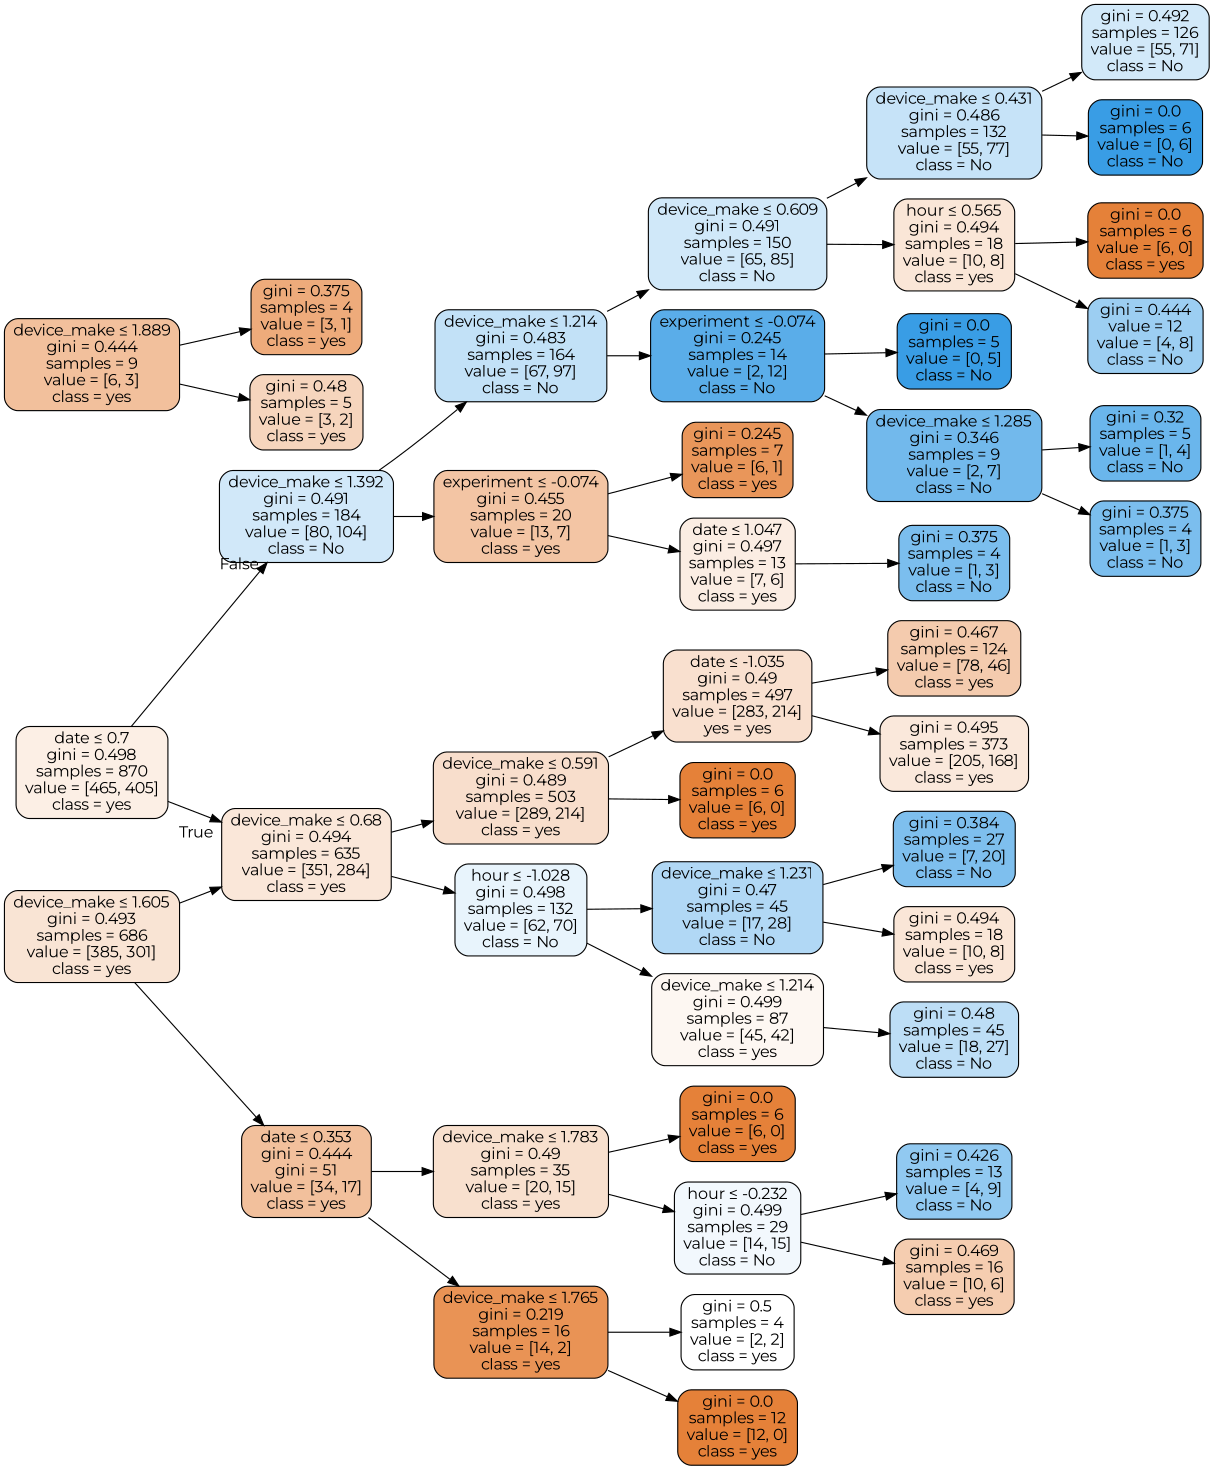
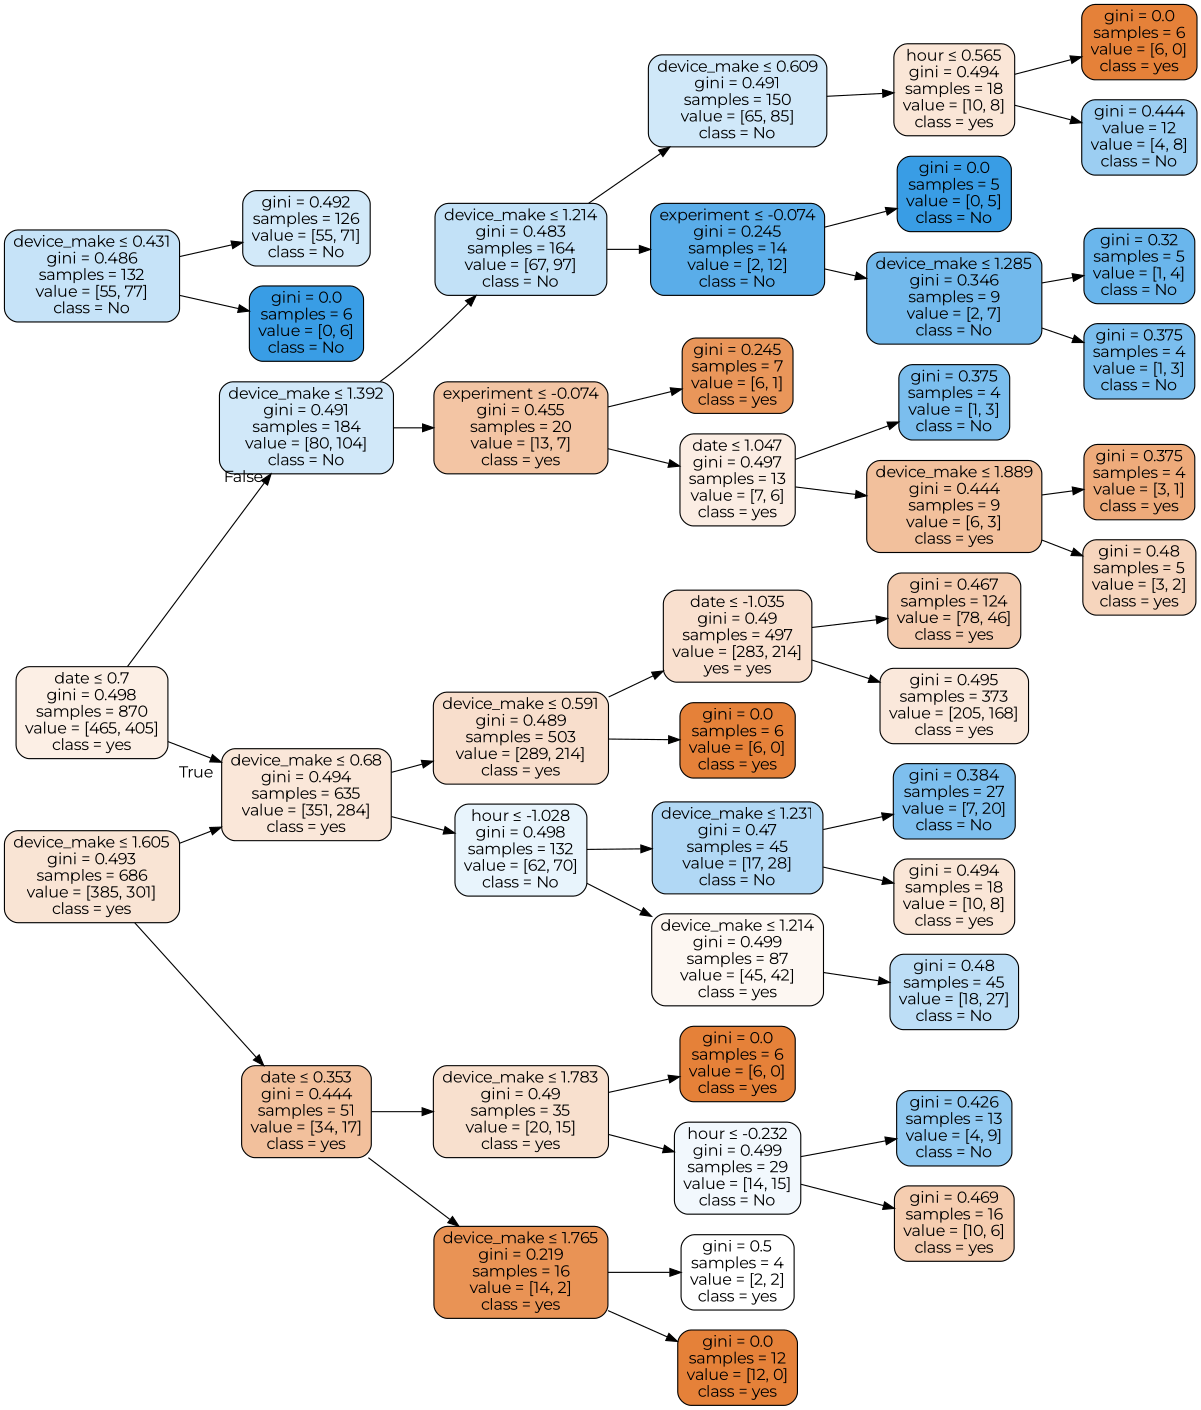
edge "device_make ≤ 0.609" -> "device_make ≤ 0.431": removed
edge "date ≤ 1.047" -> "device_make ≤ 1.889": added
node "date ≤ 0.353": text "gini = 51" -> "samples = 51"
